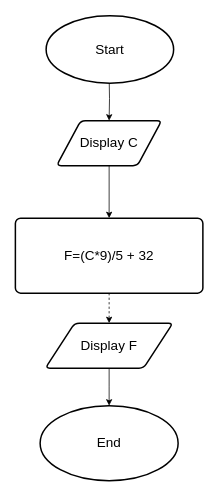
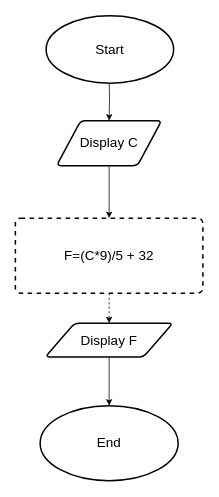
node "F=(C*9)/5 + 32": style solid -> dashed
node "Display F": size 128x45 -> 128x34
